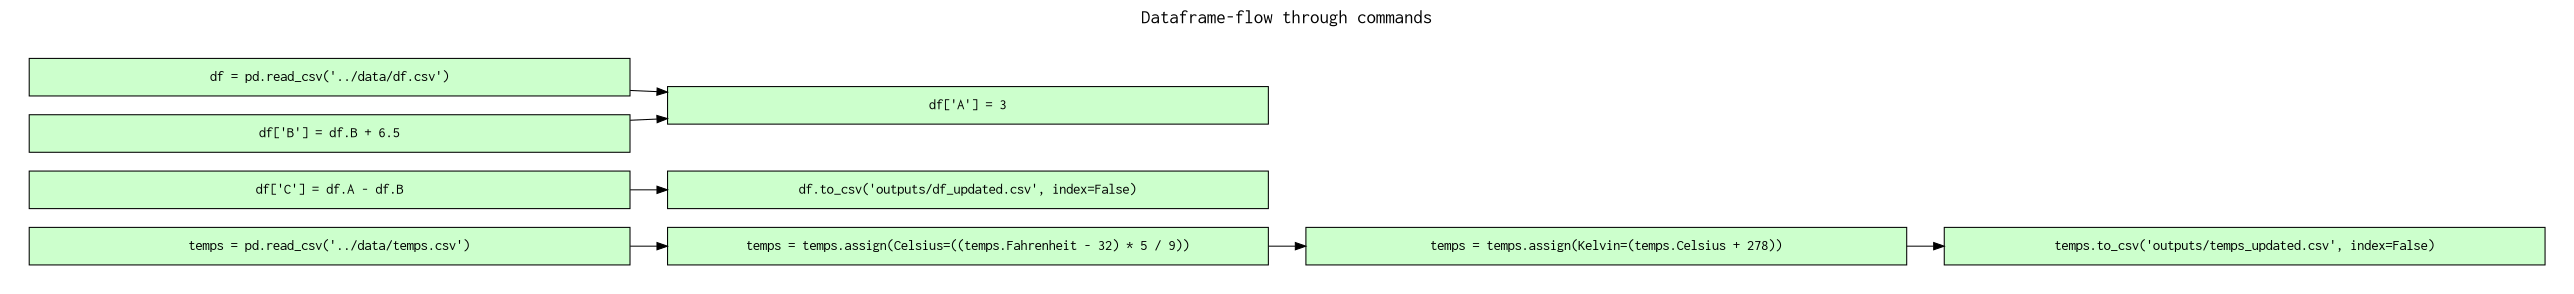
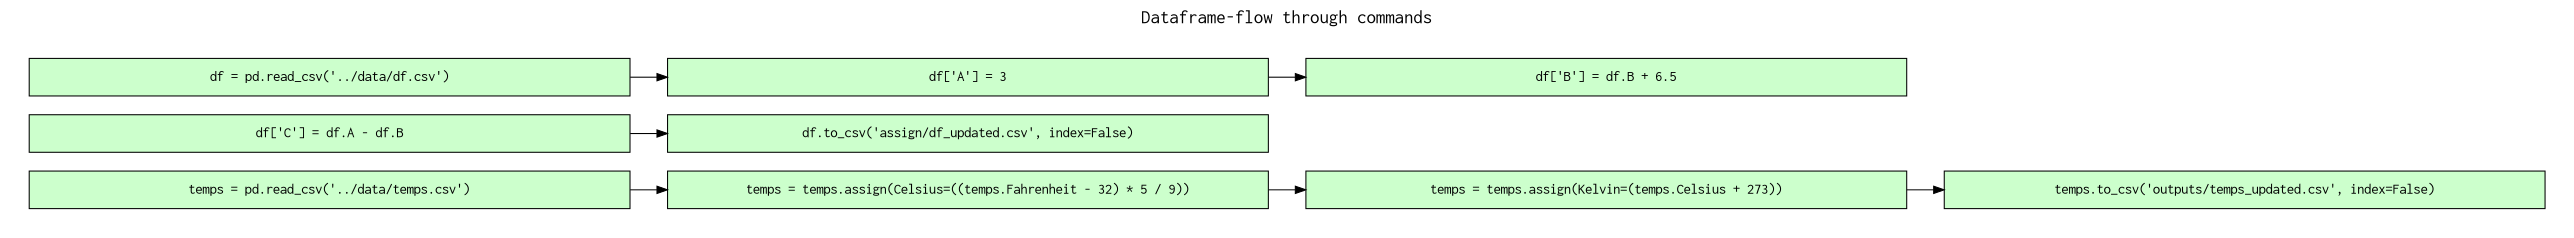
edge "df['B'] = df.B + 6.5" -> "df['A'] = 3": reversed
node "df.to_csv('outputs/df_updated.csv', index=False)": label "df.to_csv('outputs/df_updated.csv', index=False)" -> "df.to_csv('assign/df_updated.csv', index=False)"
node "temps = temps.assign(Kelvin=(temps.Celsius + 278))": label "temps = temps.assign(Kelvin=(temps.Celsius + 278))" -> "temps = temps.assign(Kelvin=(temps.Celsius + 273))"
